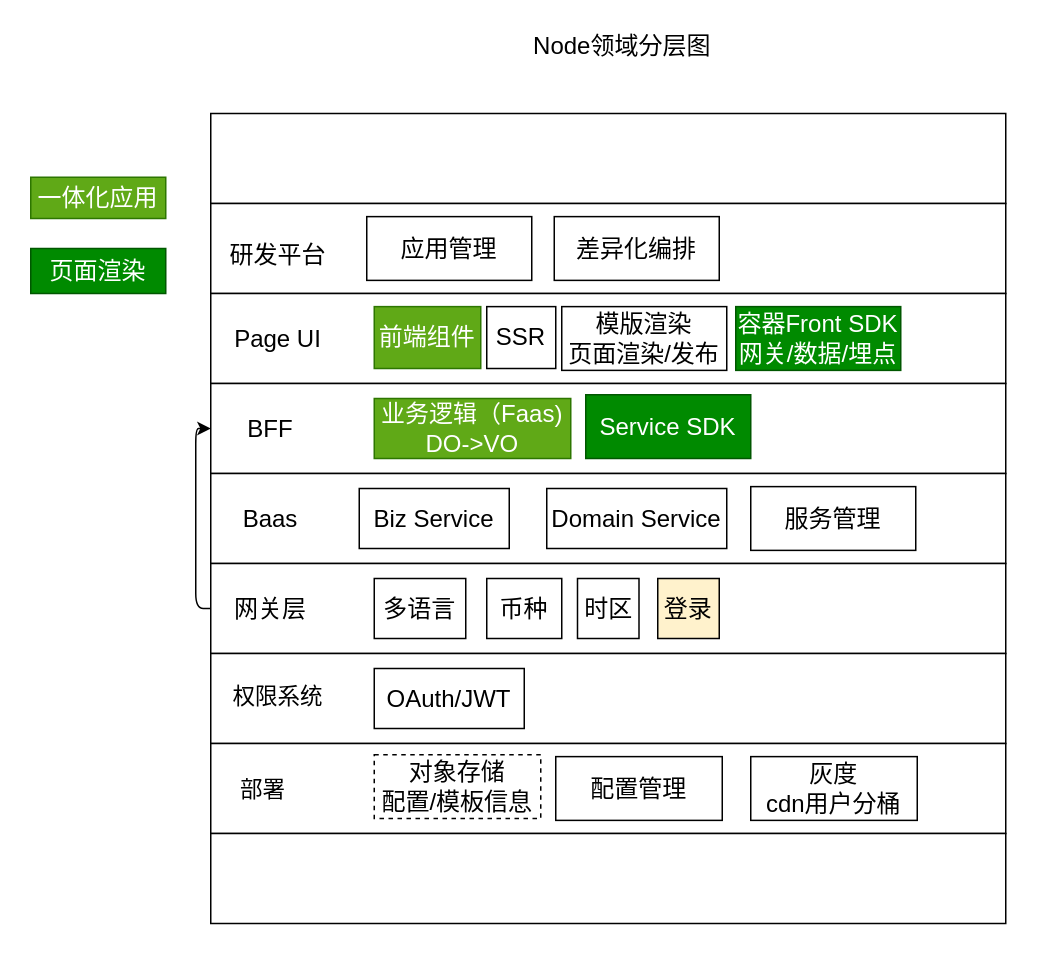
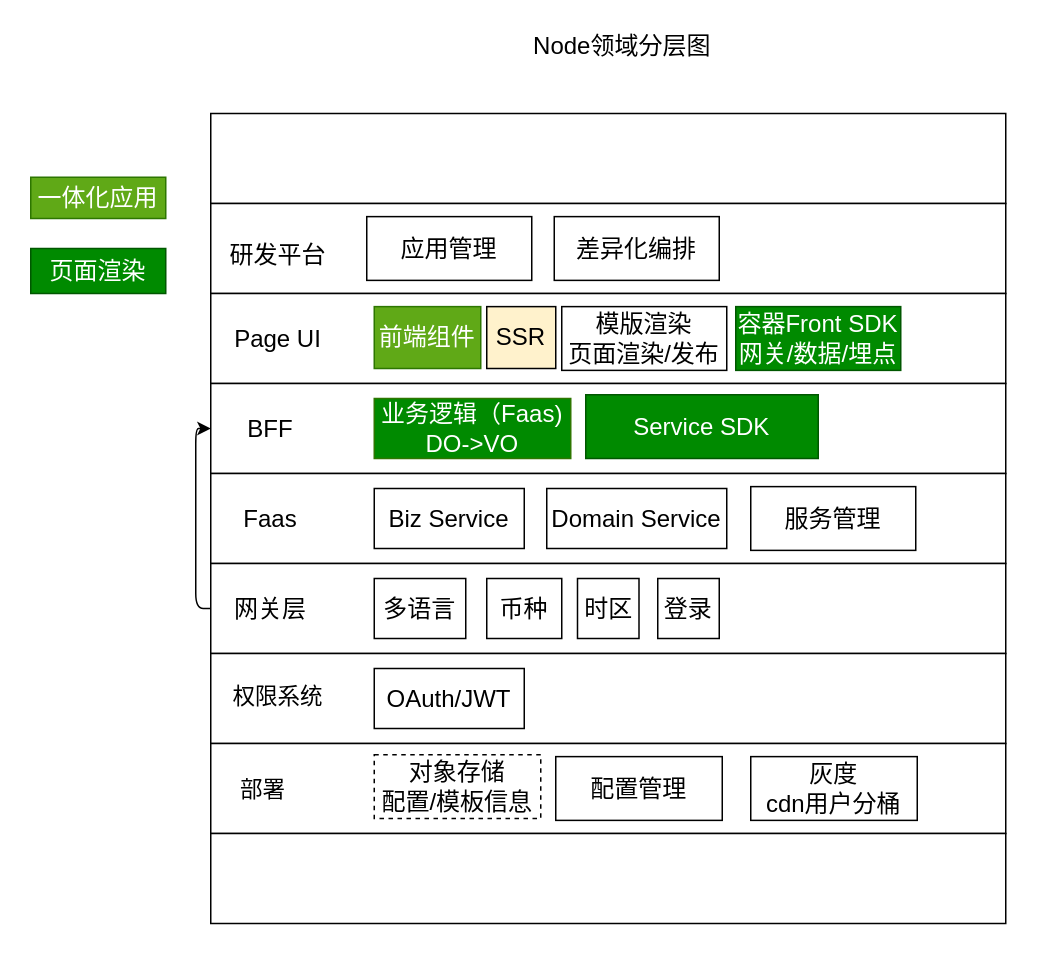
node "SSR": fillcolor #ffffff -> #fff2cc
node "Service SDK": size 165x64 -> 233x64
node "业务逻辑（Faas) DO->VO": fillcolor #60a917 -> #008a00
node "Baas": label "Baas" -> "Faas"
node "Biz Service": moved (434, 518) -> (449, 518)
node "登录": fillcolor #fff2cc -> #ffffff
